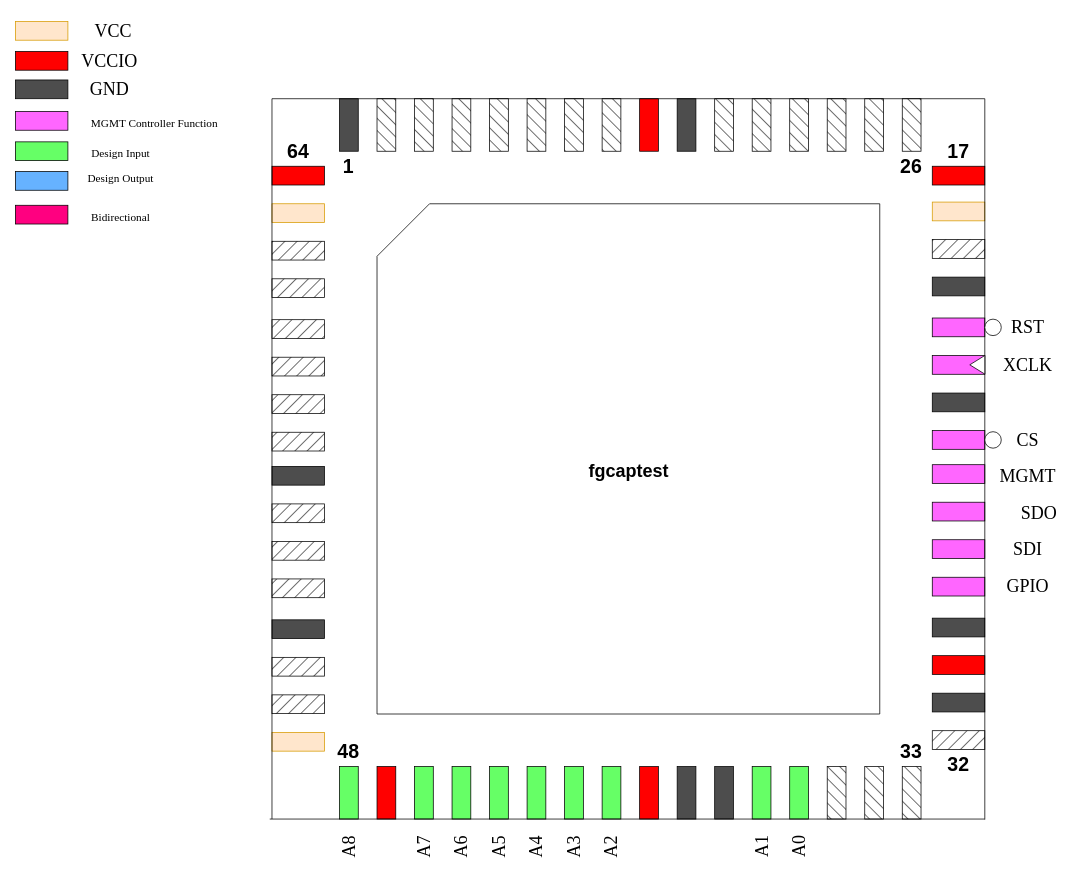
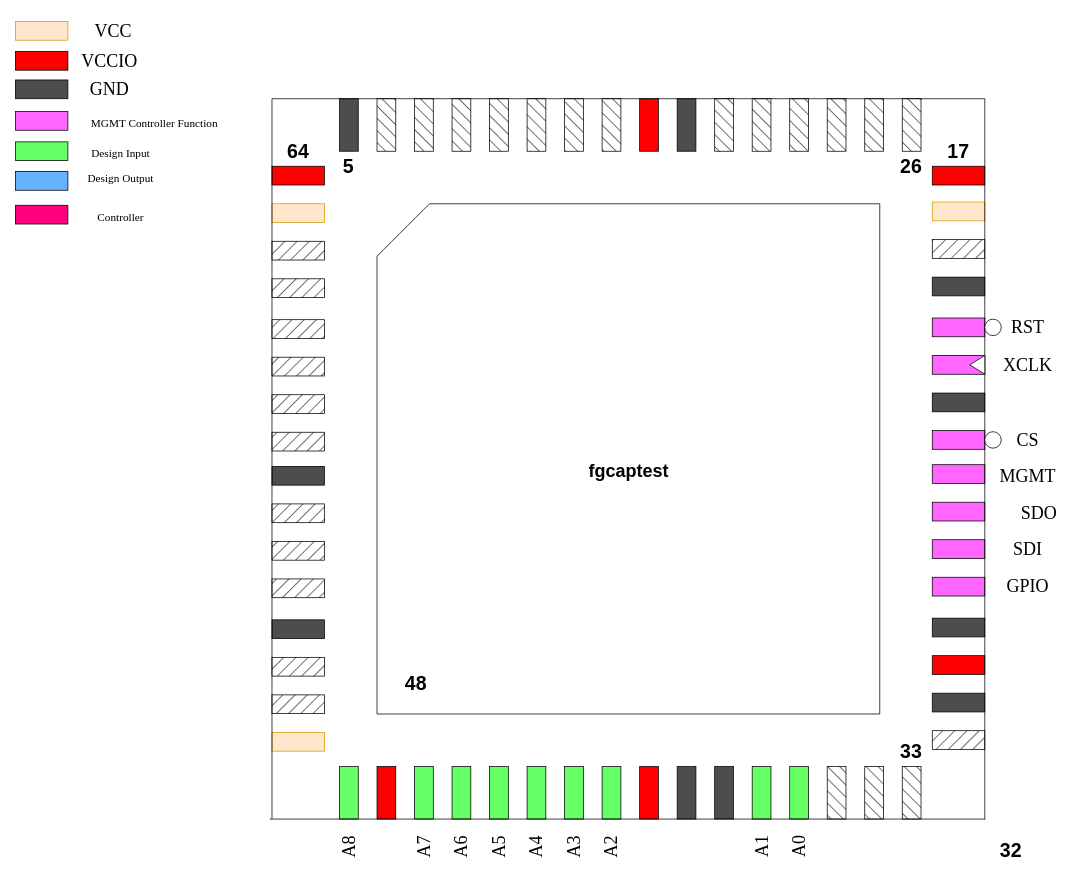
node "1": label "1" -> "5"
node "Bidirectional": label "Bidirectional" -> "Controller"
node "48": moved (349, 751) -> (416, 684)
node "32": moved (958, 764) -> (1011, 850)
